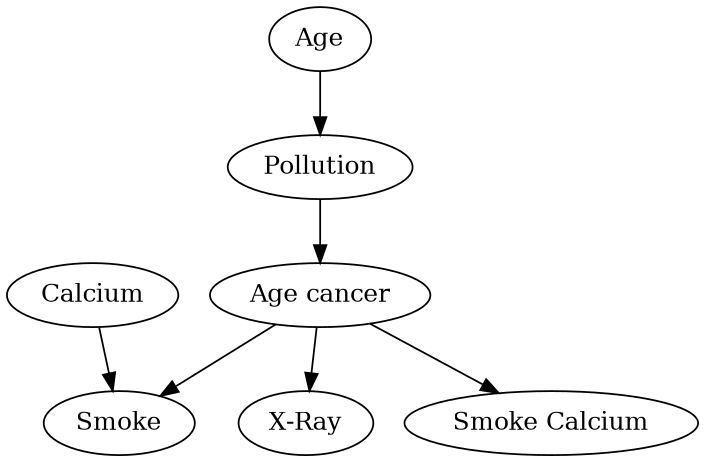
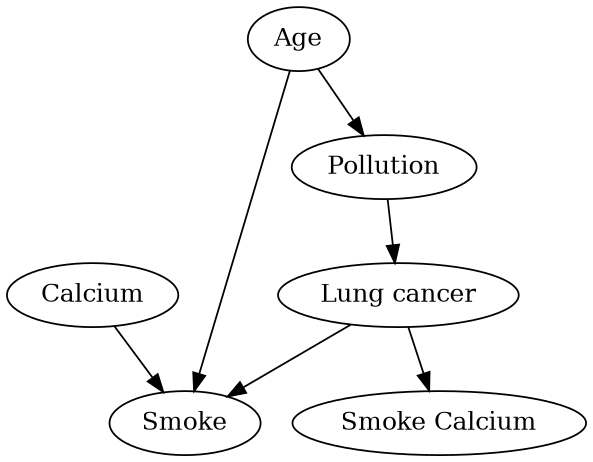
edge "Age" -> "Smoke": added
node "Age cancer": label "Age cancer" -> "Lung cancer"
node "X-Ray": removed
